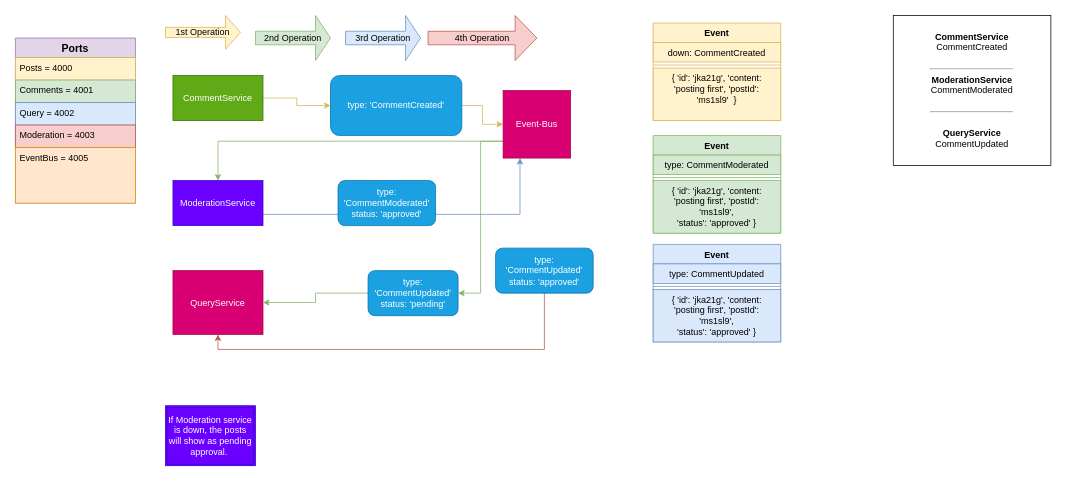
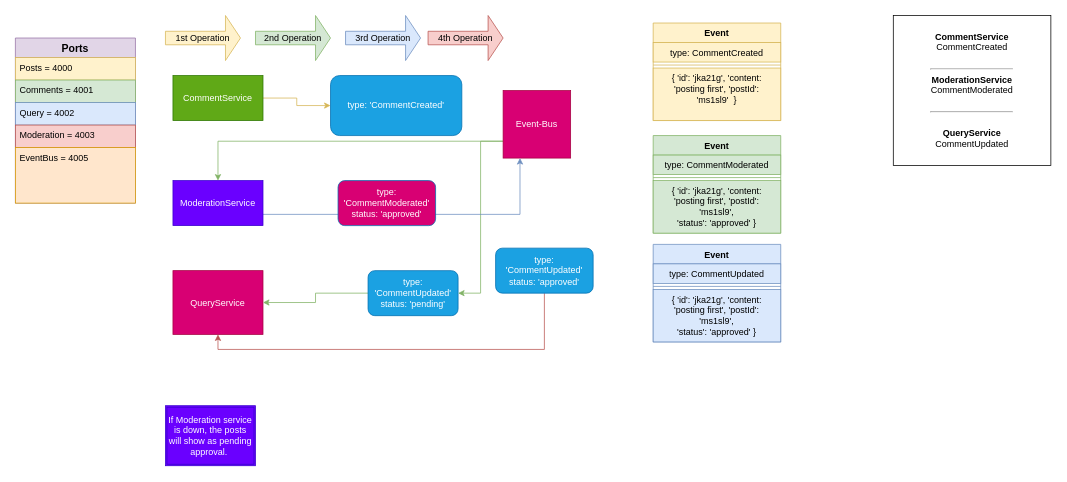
node "1st Operation": size 75x34 -> 75x45
node "4th Operation": size 109x45 -> 75x45
node "down: CommentCreated": label "down: CommentCreated" -> "type: CommentCreated"
edge "type: 'CommentCreated'" -> "Event-Bus": removed
node "type: 'CommentModerated' status: 'approved'": fillcolor #1ba1e2 -> #d80073
